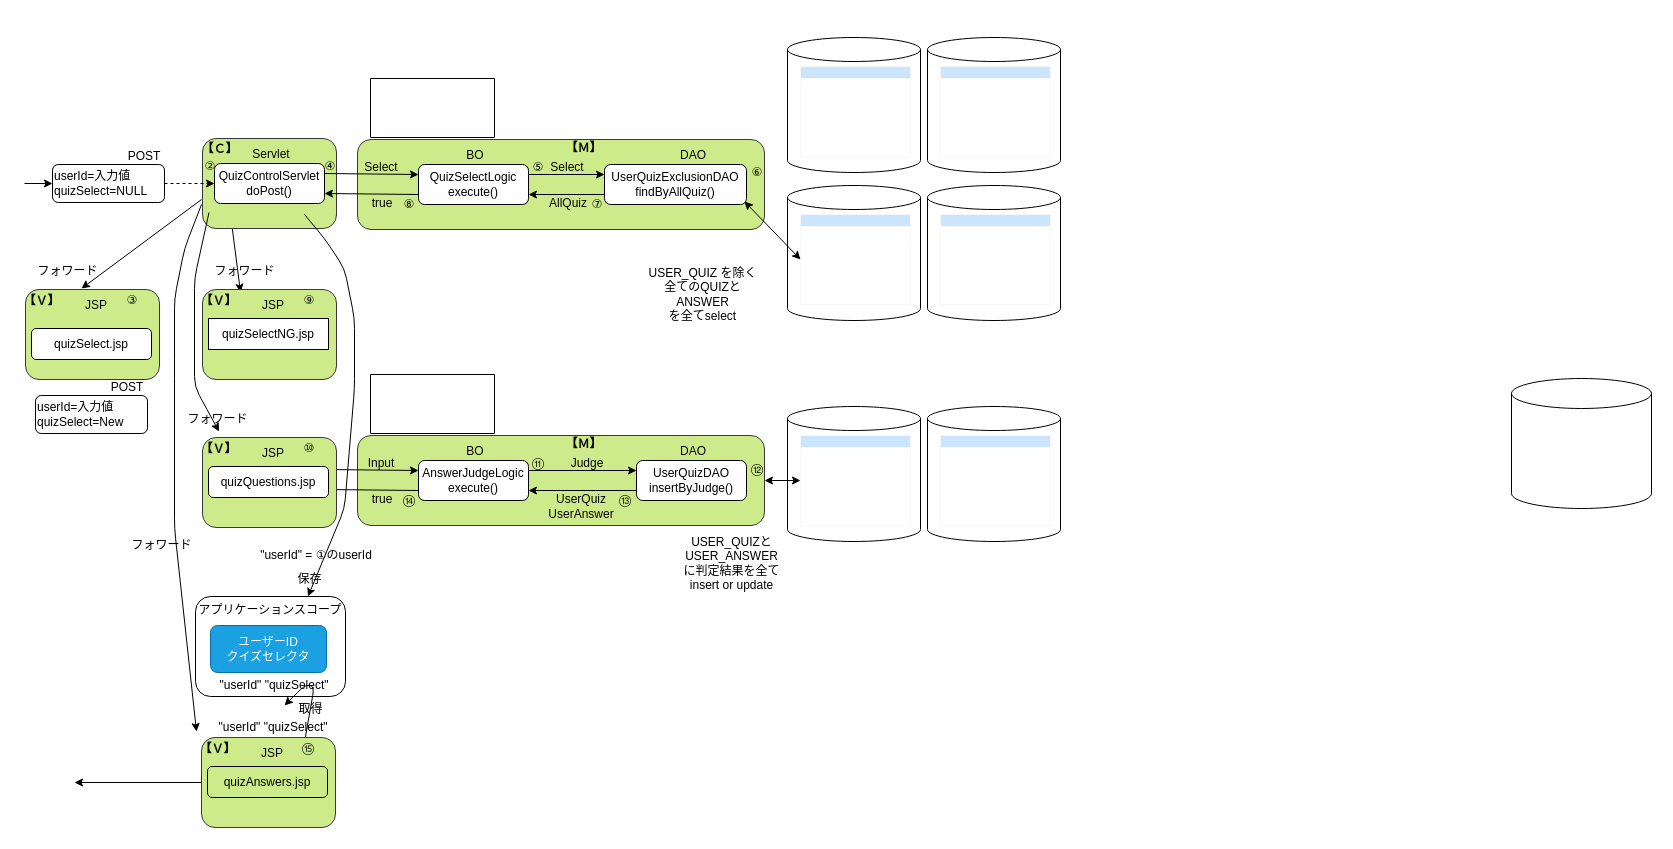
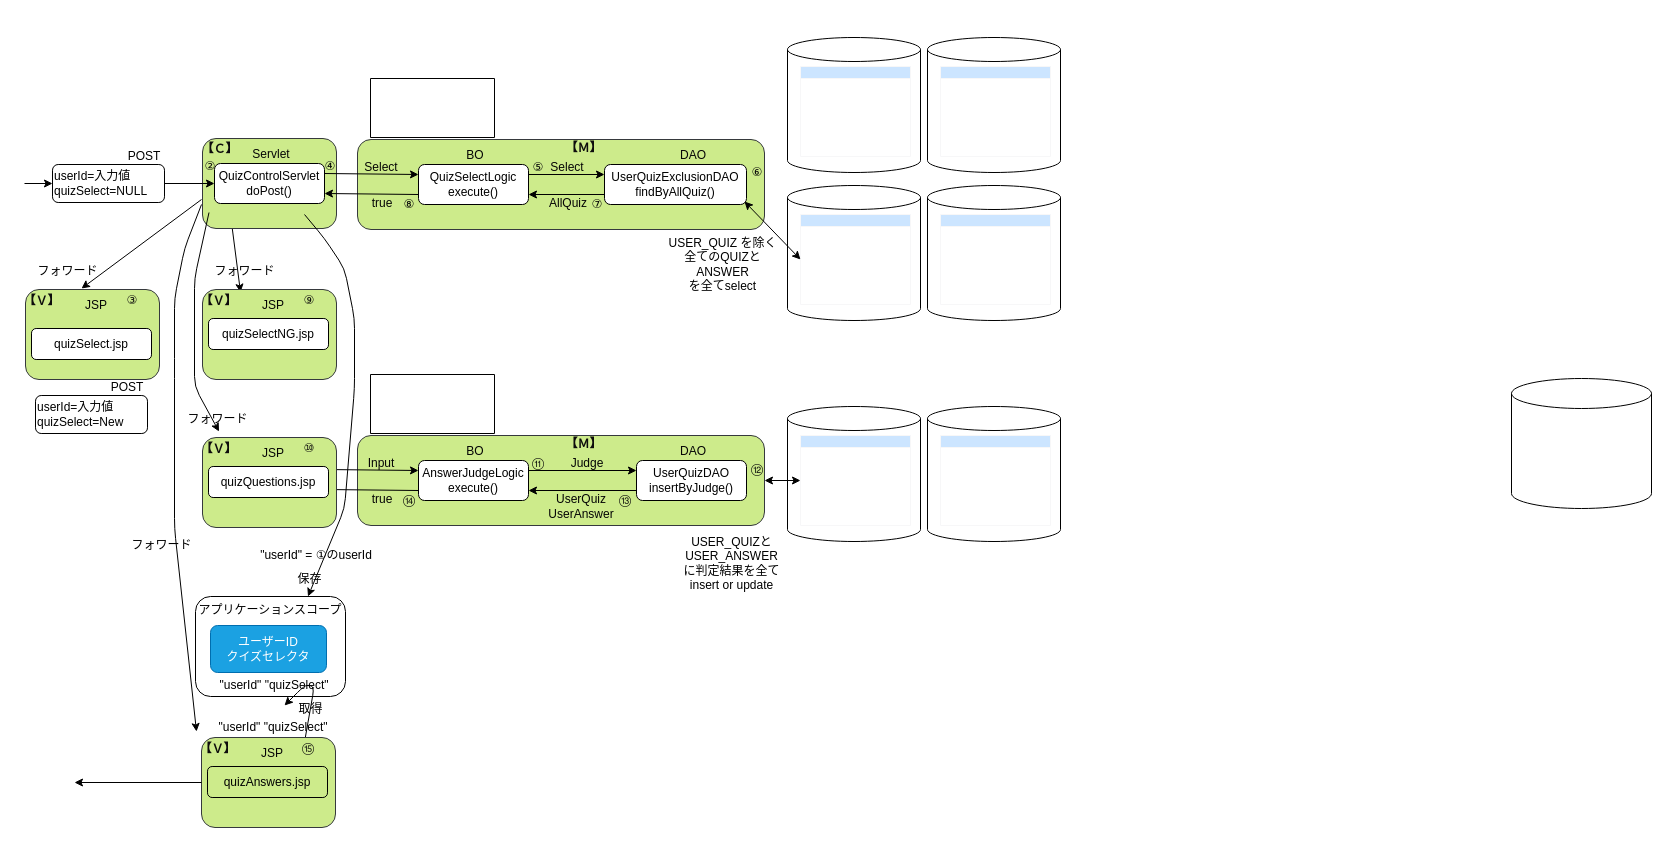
edge "userId=入力値 quizSelect=NULL" -> "QuizControlServlet doPost()": style dashed -> solid
node "USER_QUIZ を除く 全てのQUIZとANSWER を全てselect": moved (703, 295) -> (723, 265)
node "quizSelectNG.jsp": shape rectangle -> rounded rectangle
